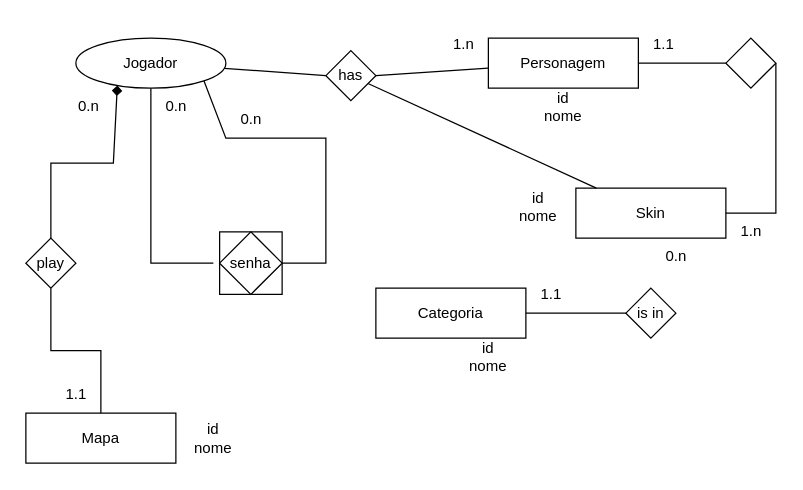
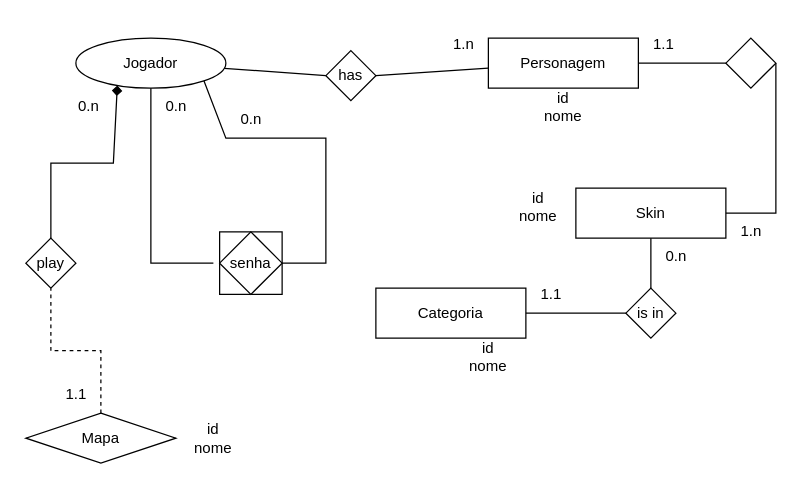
edge "has" -- "Skin": now "is in" -- "Skin"
edge "play" -- "Mapa": style solid -> dashed
node "Mapa": shape rectangle -> diamond
